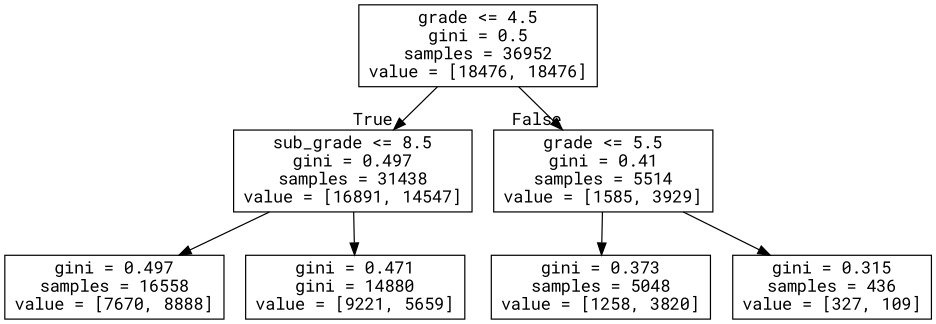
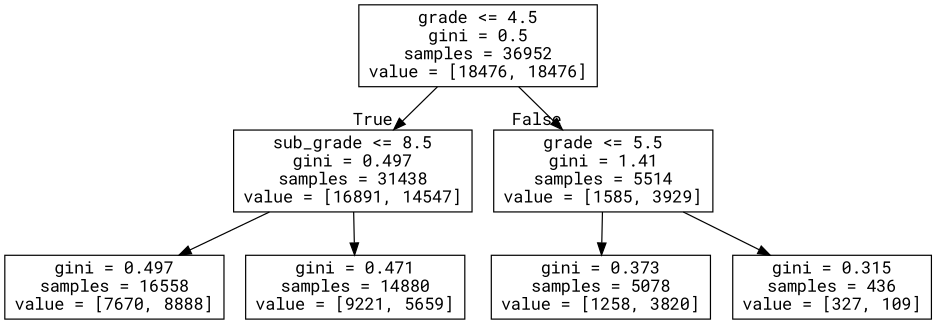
node "grade <= 5.5 gini = 0.41 samples = 5514 value = [1585, 3929]": label "grade <= 5.5 gini = 0.41 samples = 5514 value = [1585, 3929]" -> "grade <= 5.5 gini = 1.41 samples = 5514 value = [1585, 3929]"
node "gini = 0.471 gini = 14880 value = [9221, 5659]": label "gini = 0.471 gini = 14880 value = [9221, 5659]" -> "gini = 0.471 samples = 14880 value = [9221, 5659]"
node "gini = 0.373 samples = 5048 value = [1258, 3820]": label "gini = 0.373 samples = 5048 value = [1258, 3820]" -> "gini = 0.373 samples = 5078 value = [1258, 3820]"
